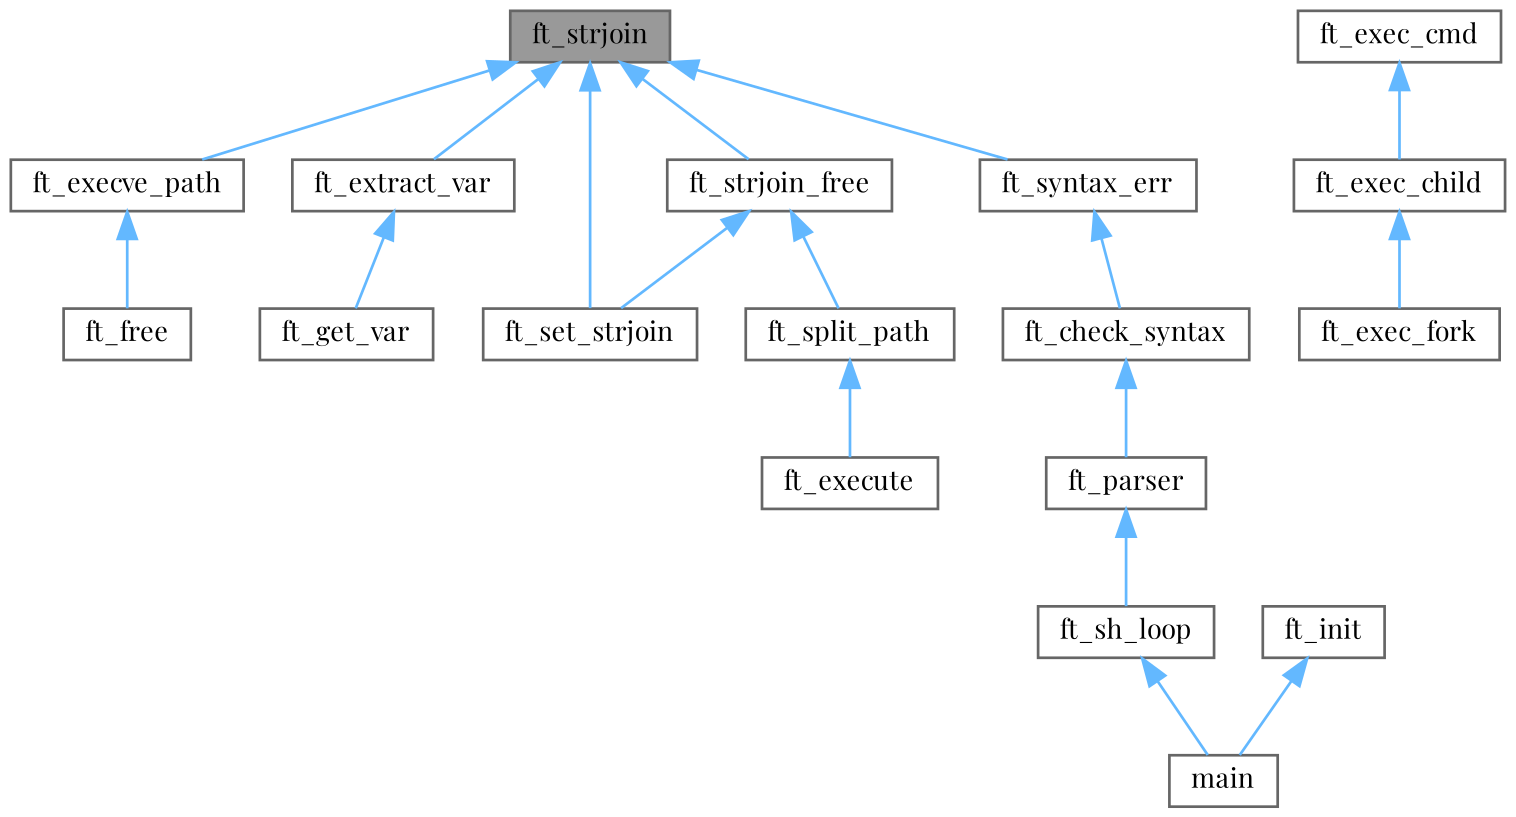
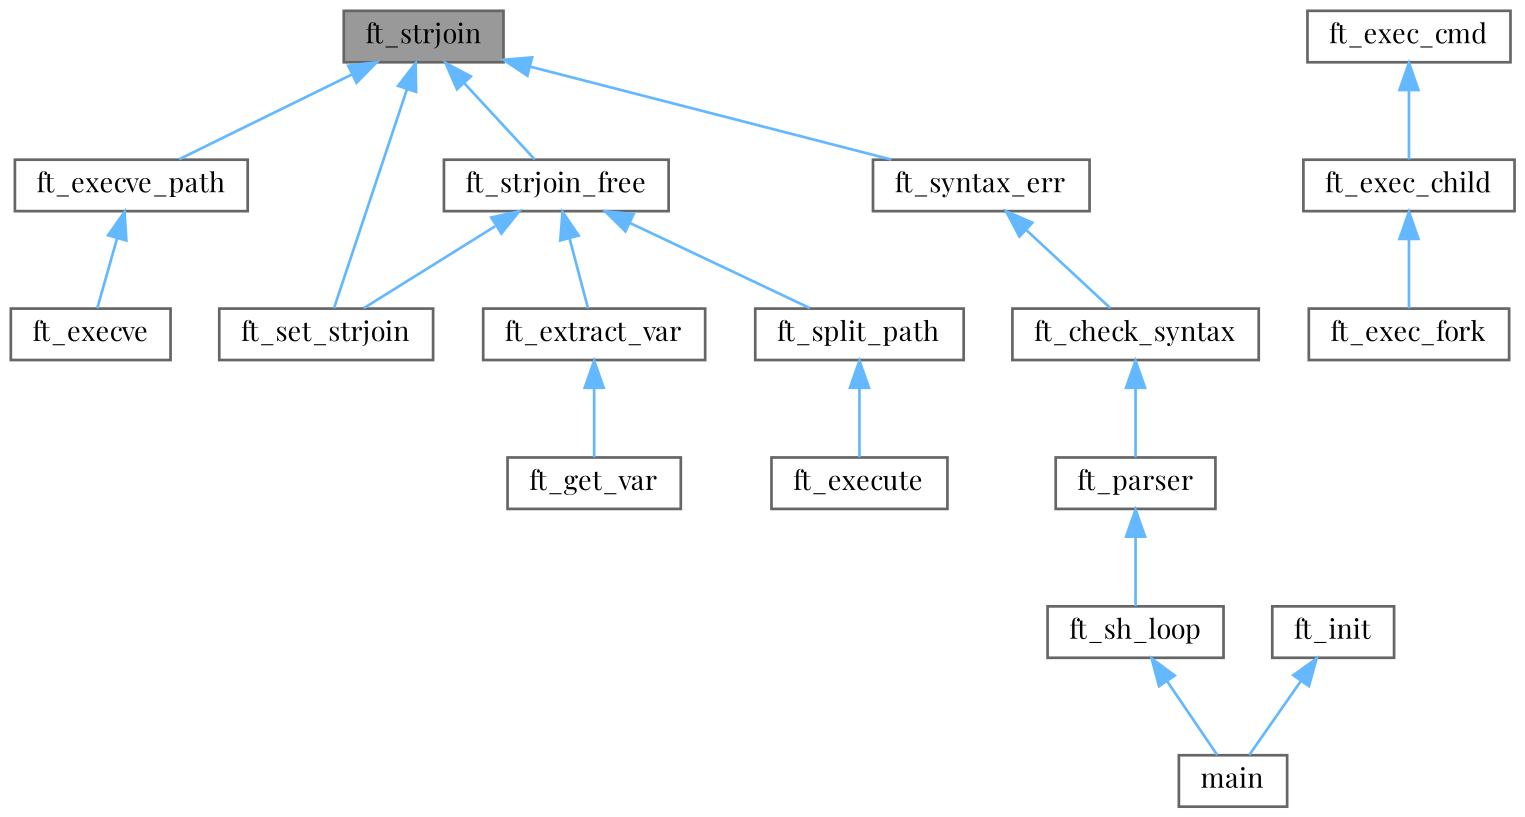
edge "ft_extract_var" -> "ft_strjoin": now "ft_extract_var" -> "ft_strjoin_free"
node "ft_free": label "ft_free" -> "ft_execve"
